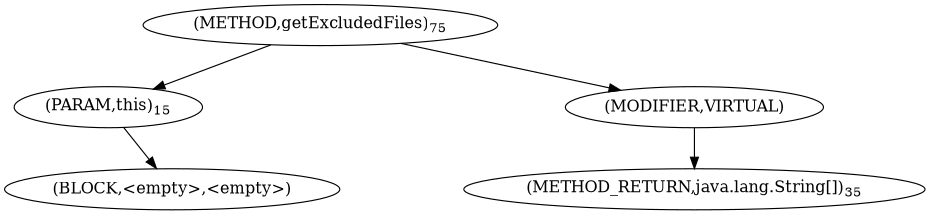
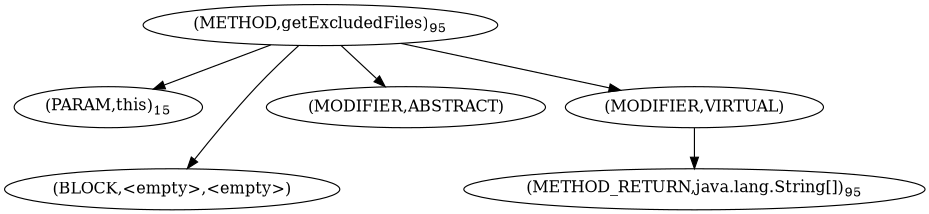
node "(METHOD,getExcludedFiles)": text "75" -> "95"
node "(MODIFIER,ABSTRACT)": added
edge "(PARAM,this)" -> "(BLOCK,<empty>,<empty>)": now "(METHOD,getExcludedFiles)" -> "(BLOCK,<empty>,<empty>)"
node "(METHOD_RETURN,java.lang.String[])": text "35" -> "95"
